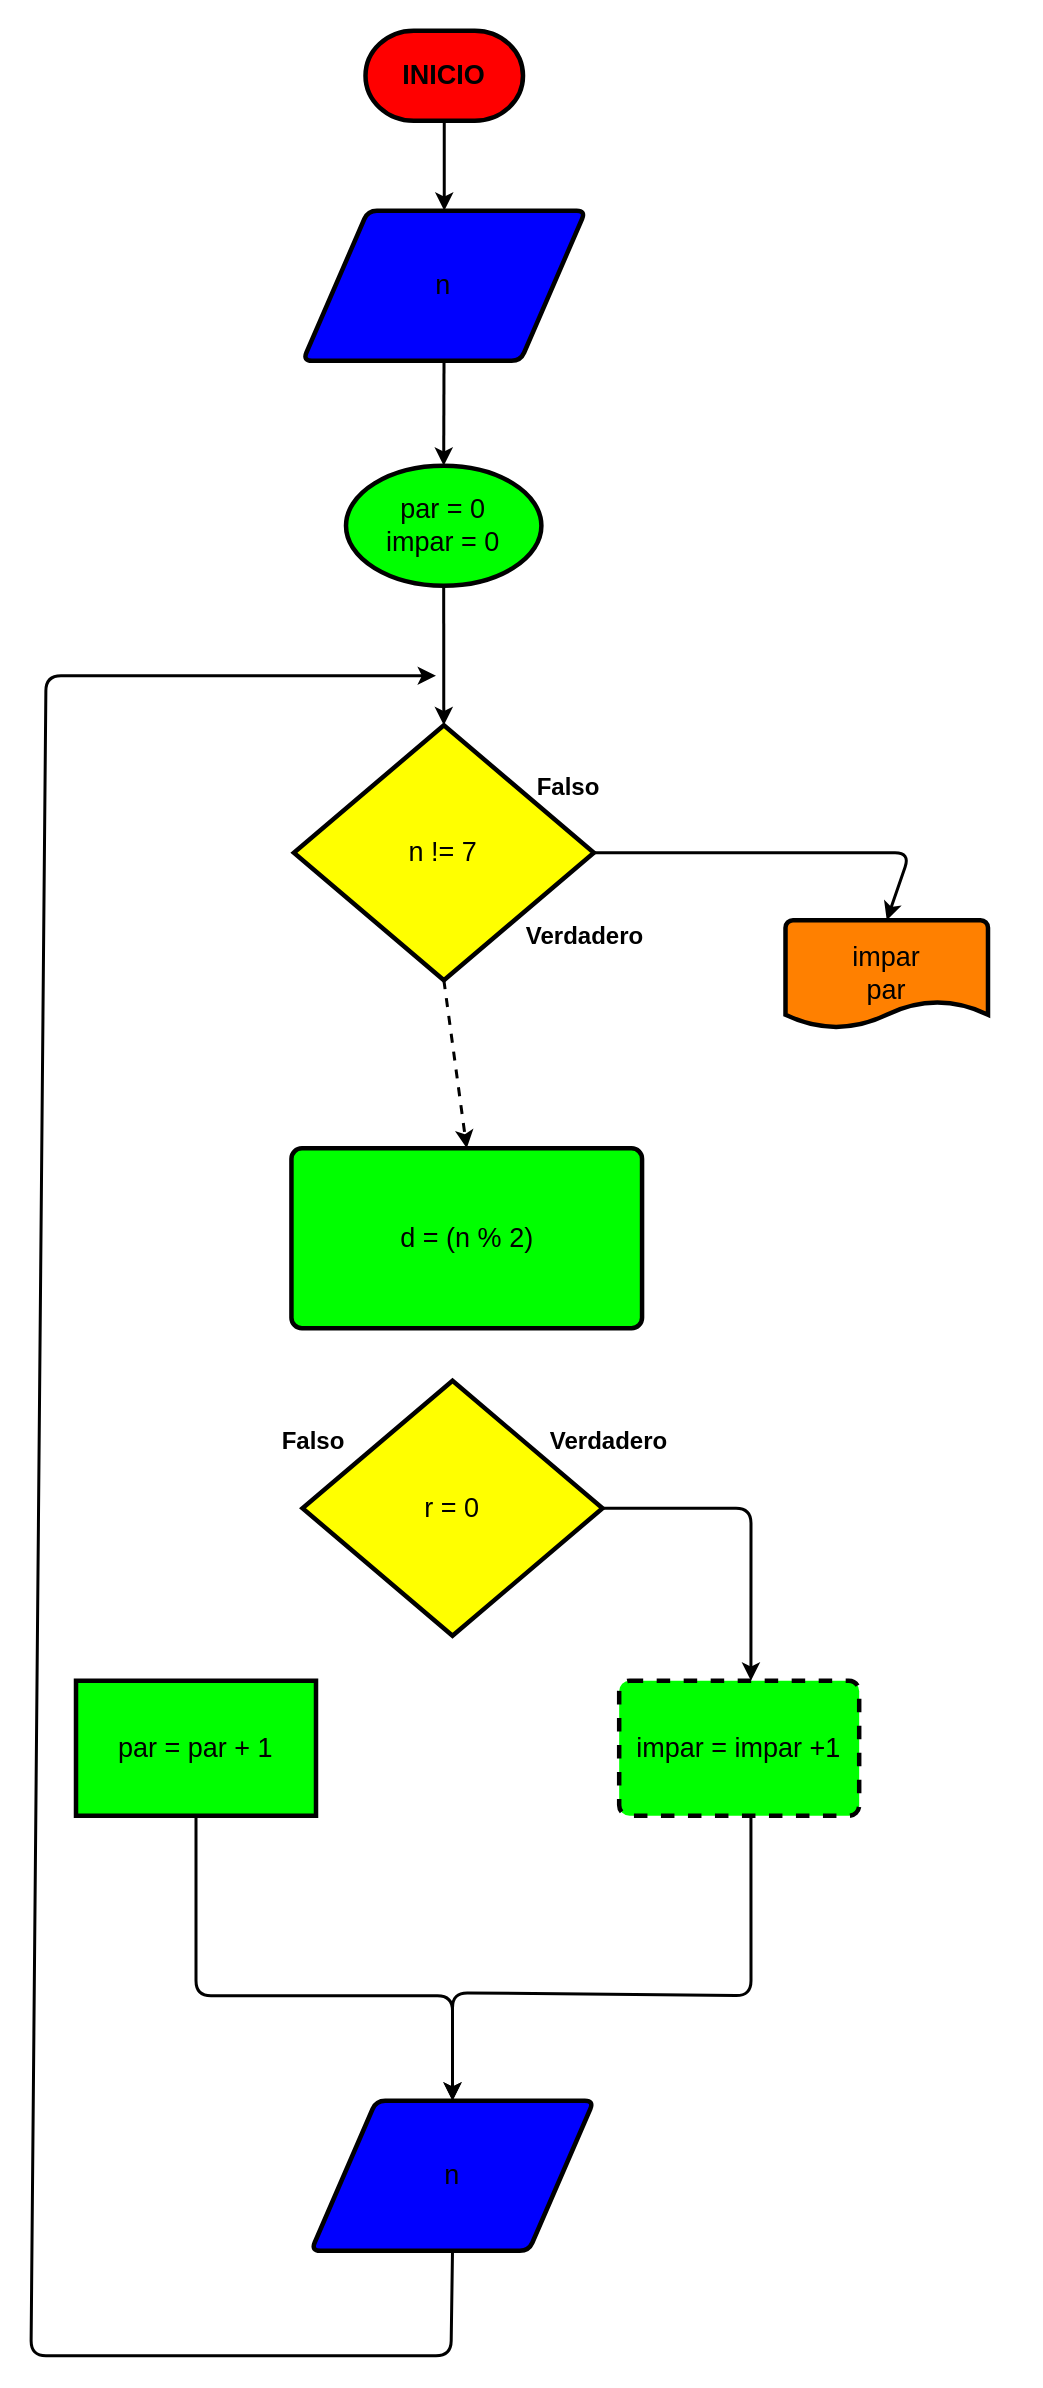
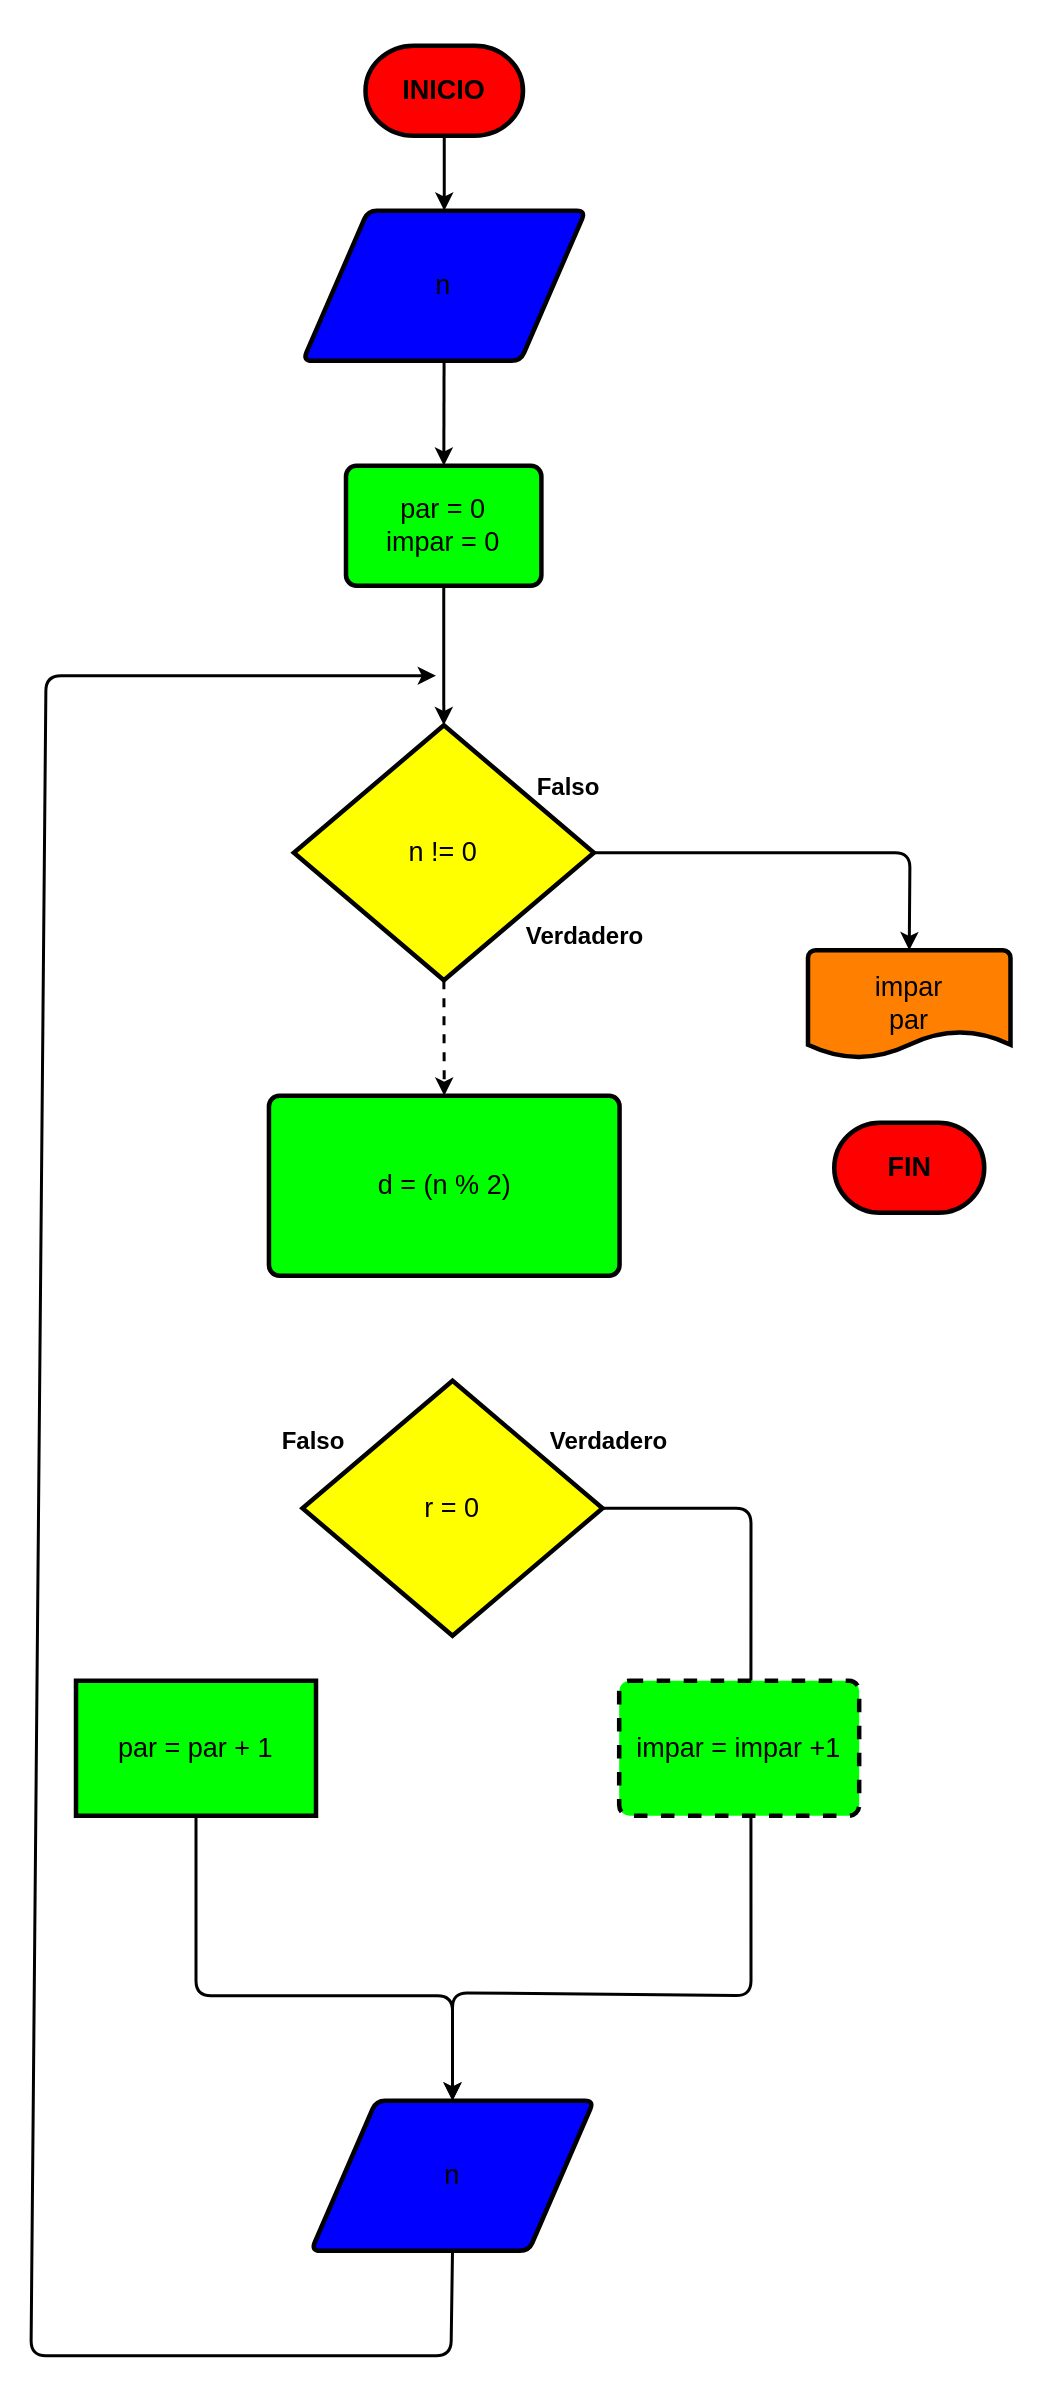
node "INICIO": moved (444, 76) -> (444, 91)
node "par = 0 impar = 0": shape ellipse -> rounded rectangle
node "n != 7": label "n != 7" -> "n != 0"
node "impar par": moved (887, 974) -> (909, 1004)
node "FIN": added
node "d = (n % 2)": moved (467, 1238) -> (444, 1186)
edge "r = 0" -> "impar = impar +1": arrowhead classic -> none
